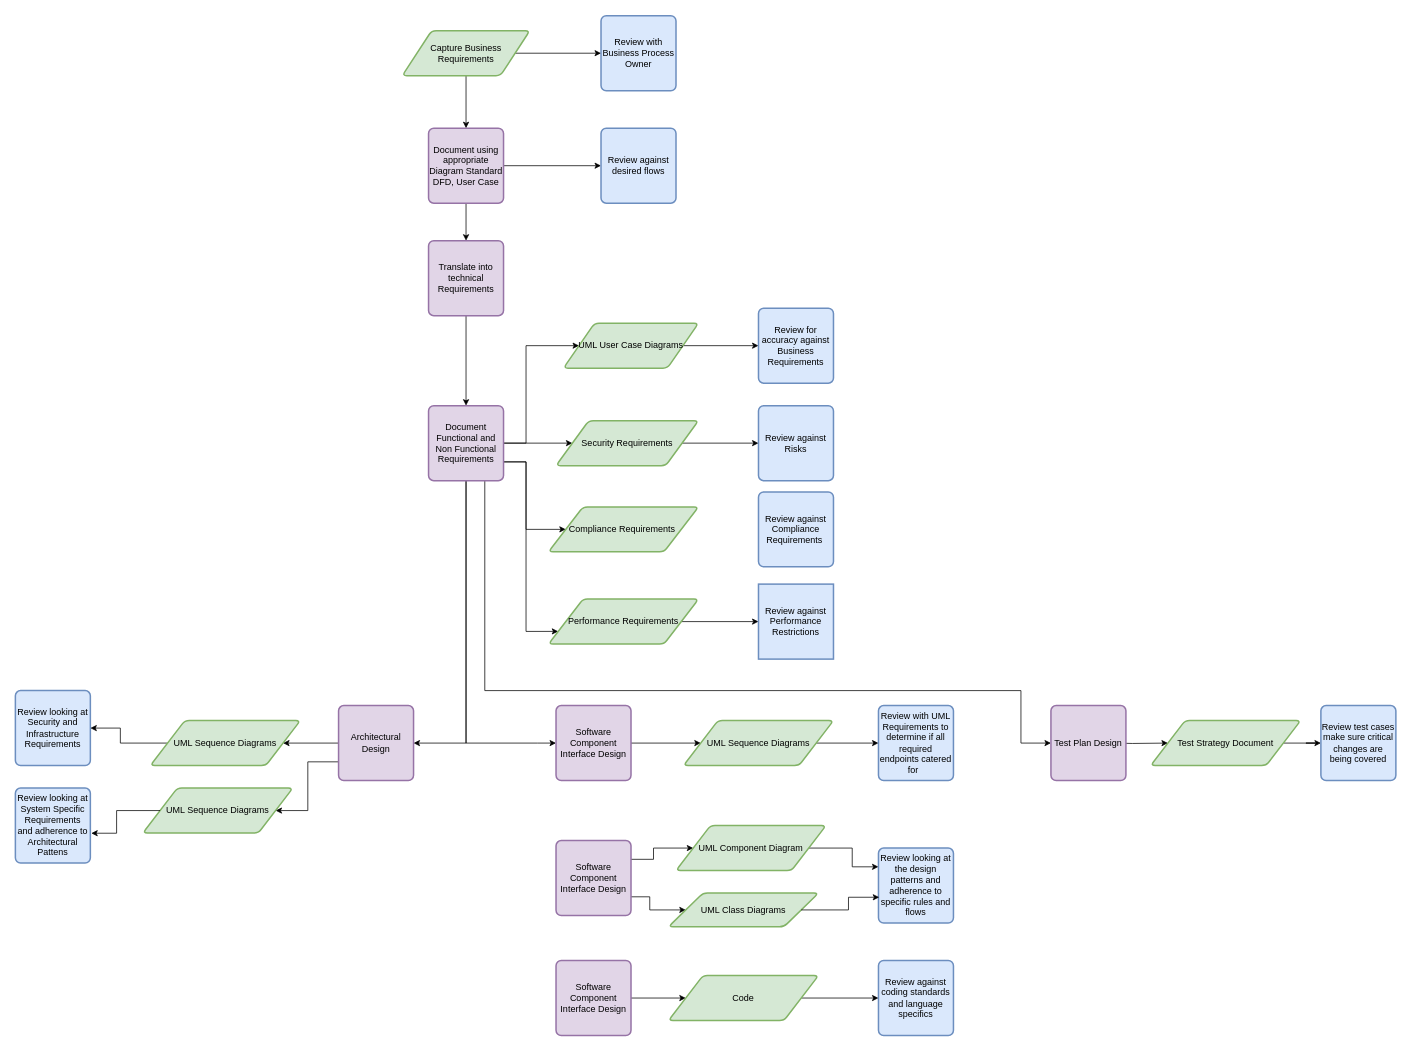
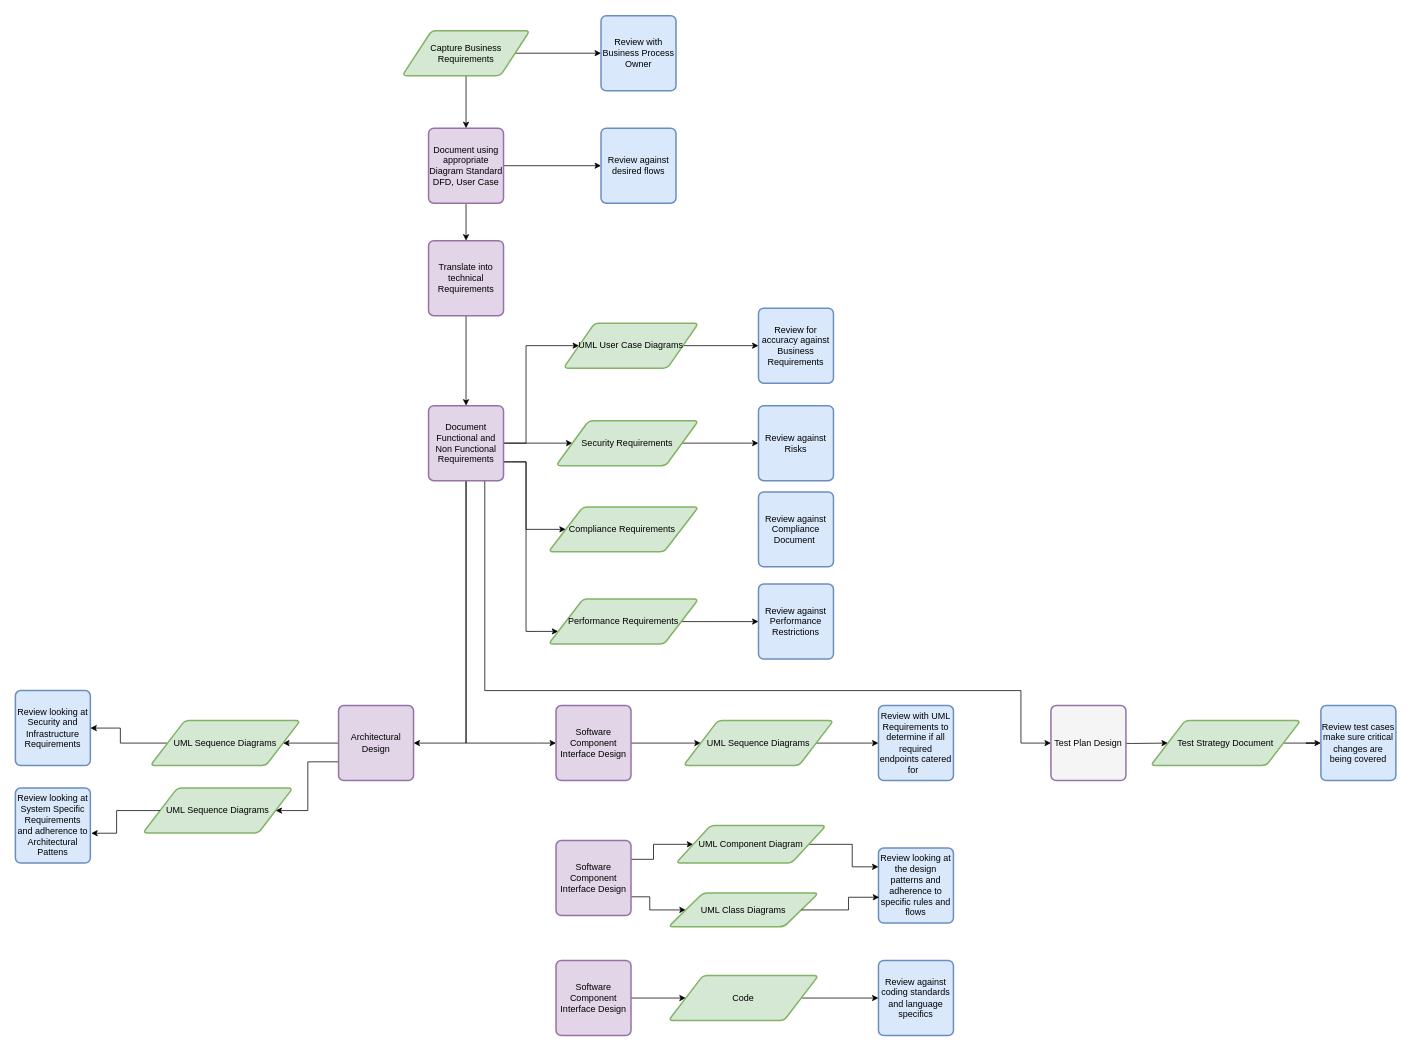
node "Review against Compliance Requirements": label "Review against Compliance Requirements" -> "Review against Compliance Document"
node "Review against Performance Restrictions": shape rectangle -> rounded rectangle
node "Test Plan Design": fillcolor #e1d5e7 -> #f5f5f5
node "UML Component Diagram": size 150x45 -> 150x38
